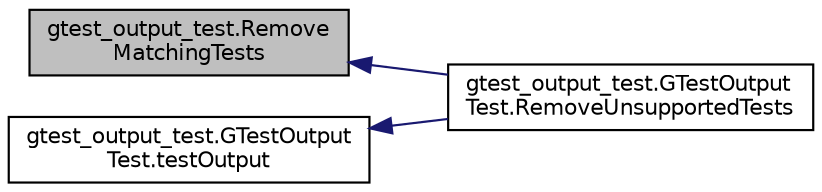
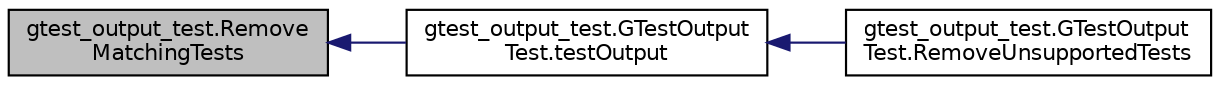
edge "gtest_output_test.GTestOutput Test.RemoveUnsupportedTests" -> "gtest_output_test.Remove MatchingTests": now "gtest_output_test.GTestOutput Test.testOutput" -> "gtest_output_test.Remove MatchingTests"
